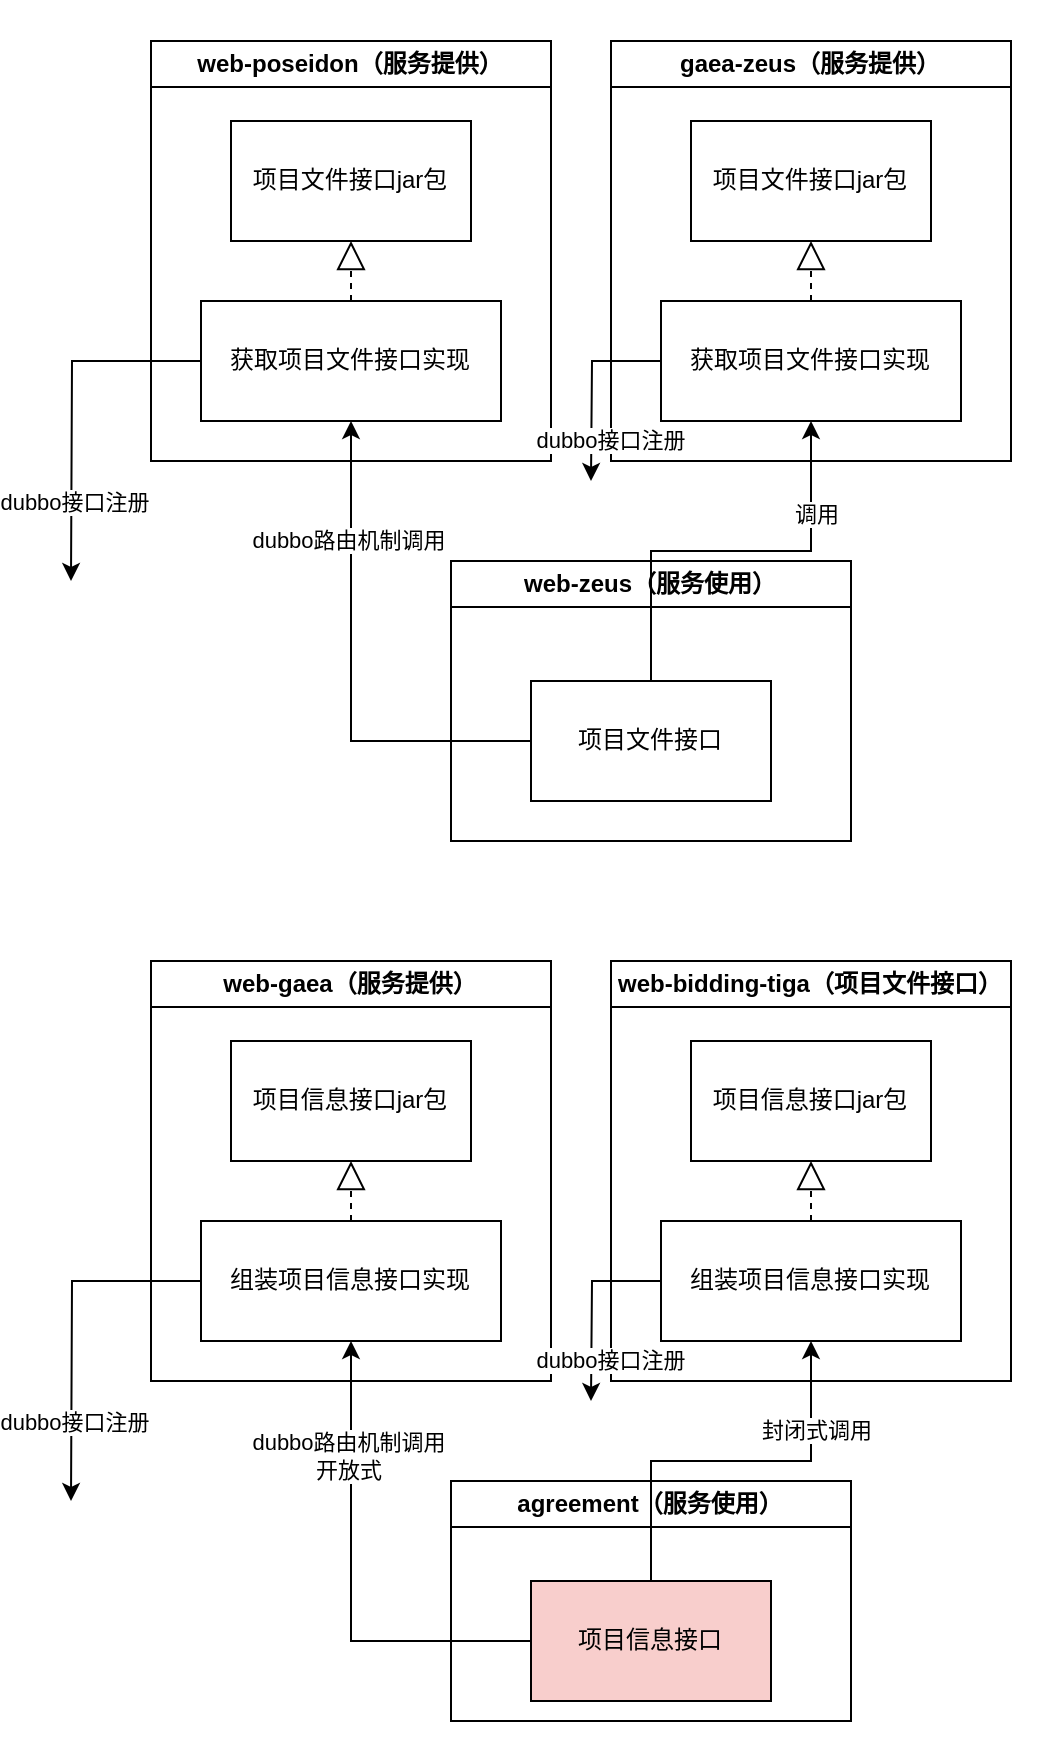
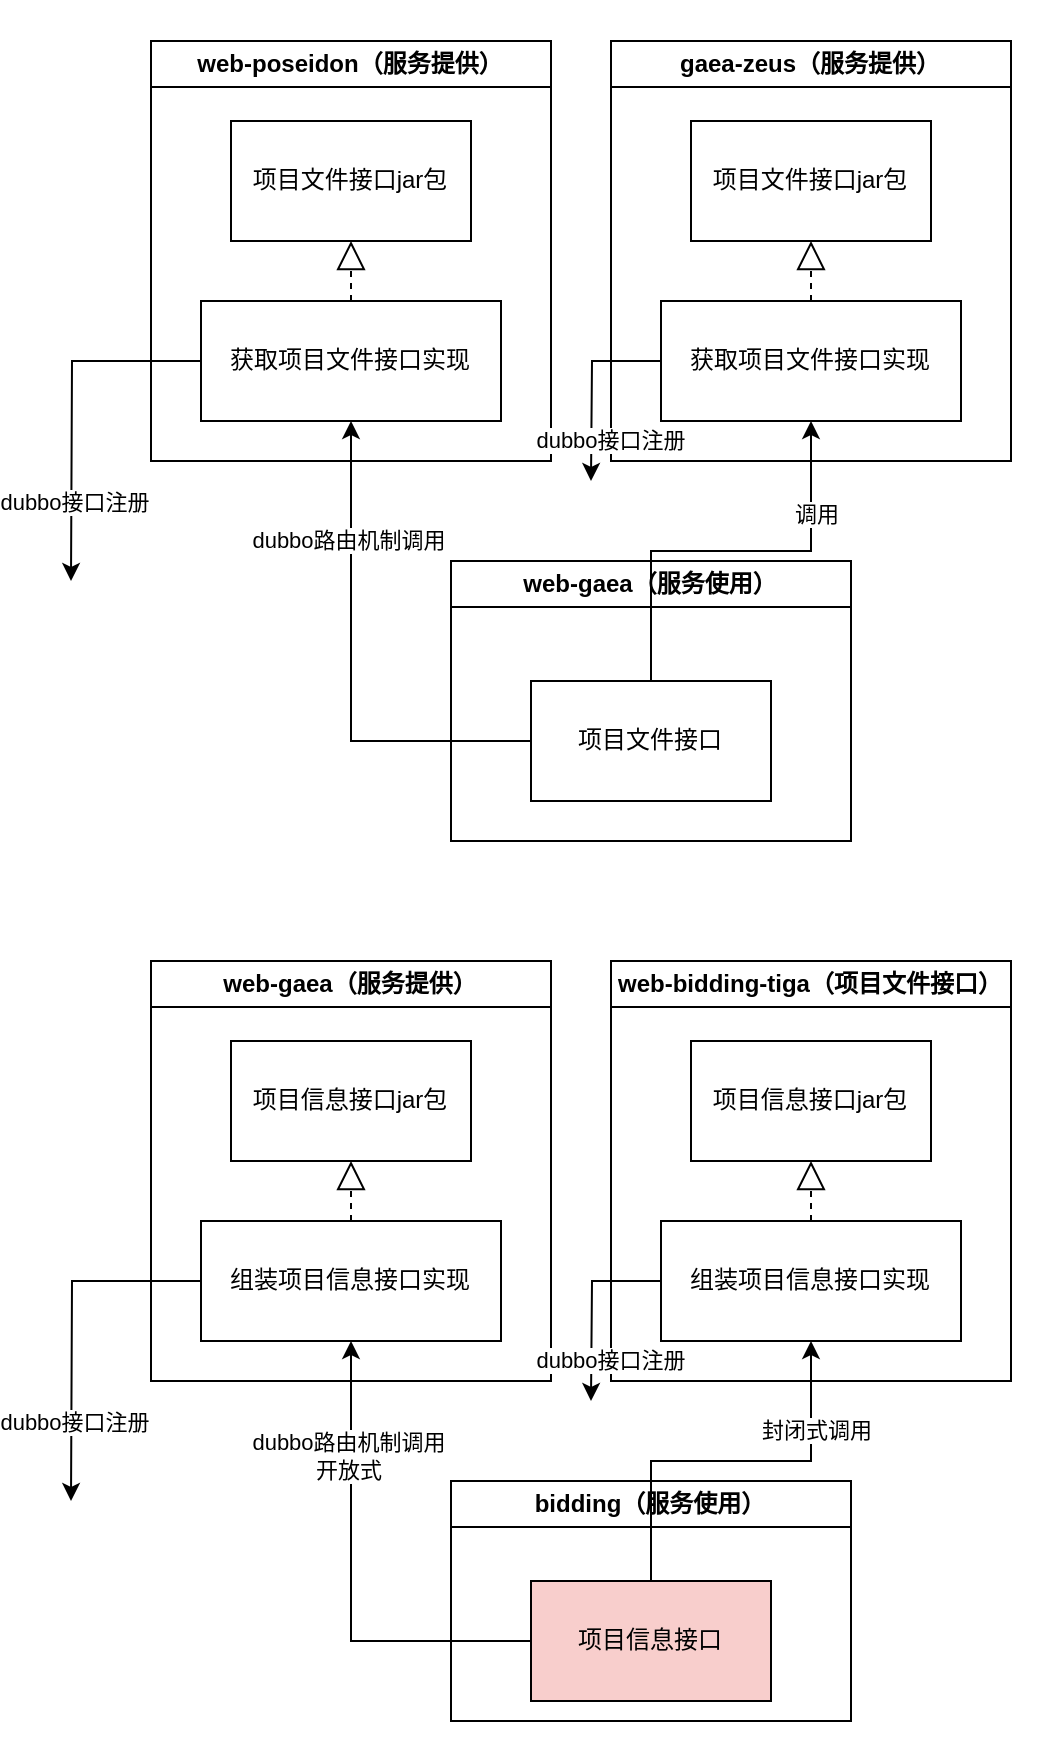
node "web-zeus（服务使用）": label "web-zeus（服务使用）" -> "web-gaea（服务使用）"
node "agreement（服务使用）": label "agreement（服务使用）" -> "bidding（服务使用）"
